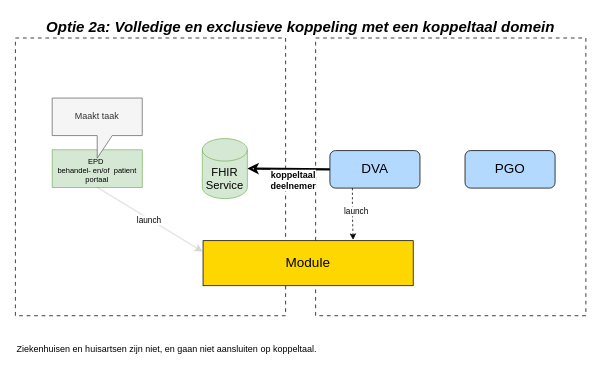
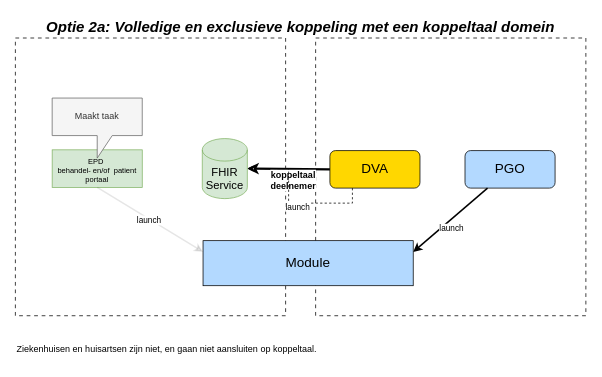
node "DVA": fillcolor #b3d9ff -> #ffd700
edge "PGO" -> "Module": added, label "launch"
edge "DVA" -> "Module": now "DVA" -> "FHIR Service"
node "Module": fillcolor #ffd700 -> #b3d9ff
